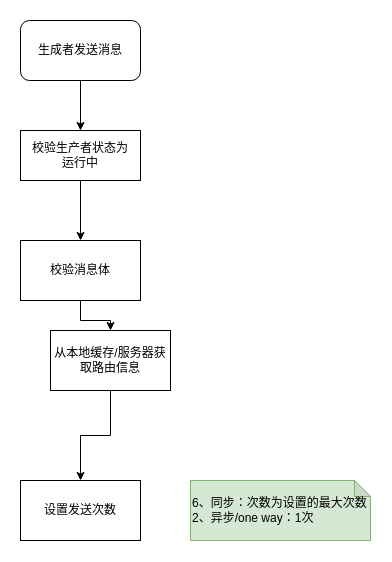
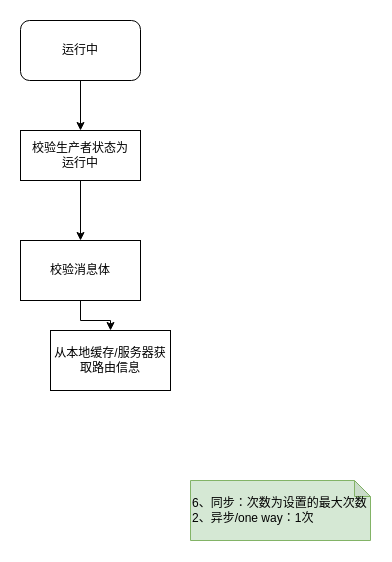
node "生成者发送消息": label "生成者发送消息" -> "运行中"
edge "从本地缓存/服务器获取路由信息" -> "设置发送次数": removed
node "设置发送次数": removed
